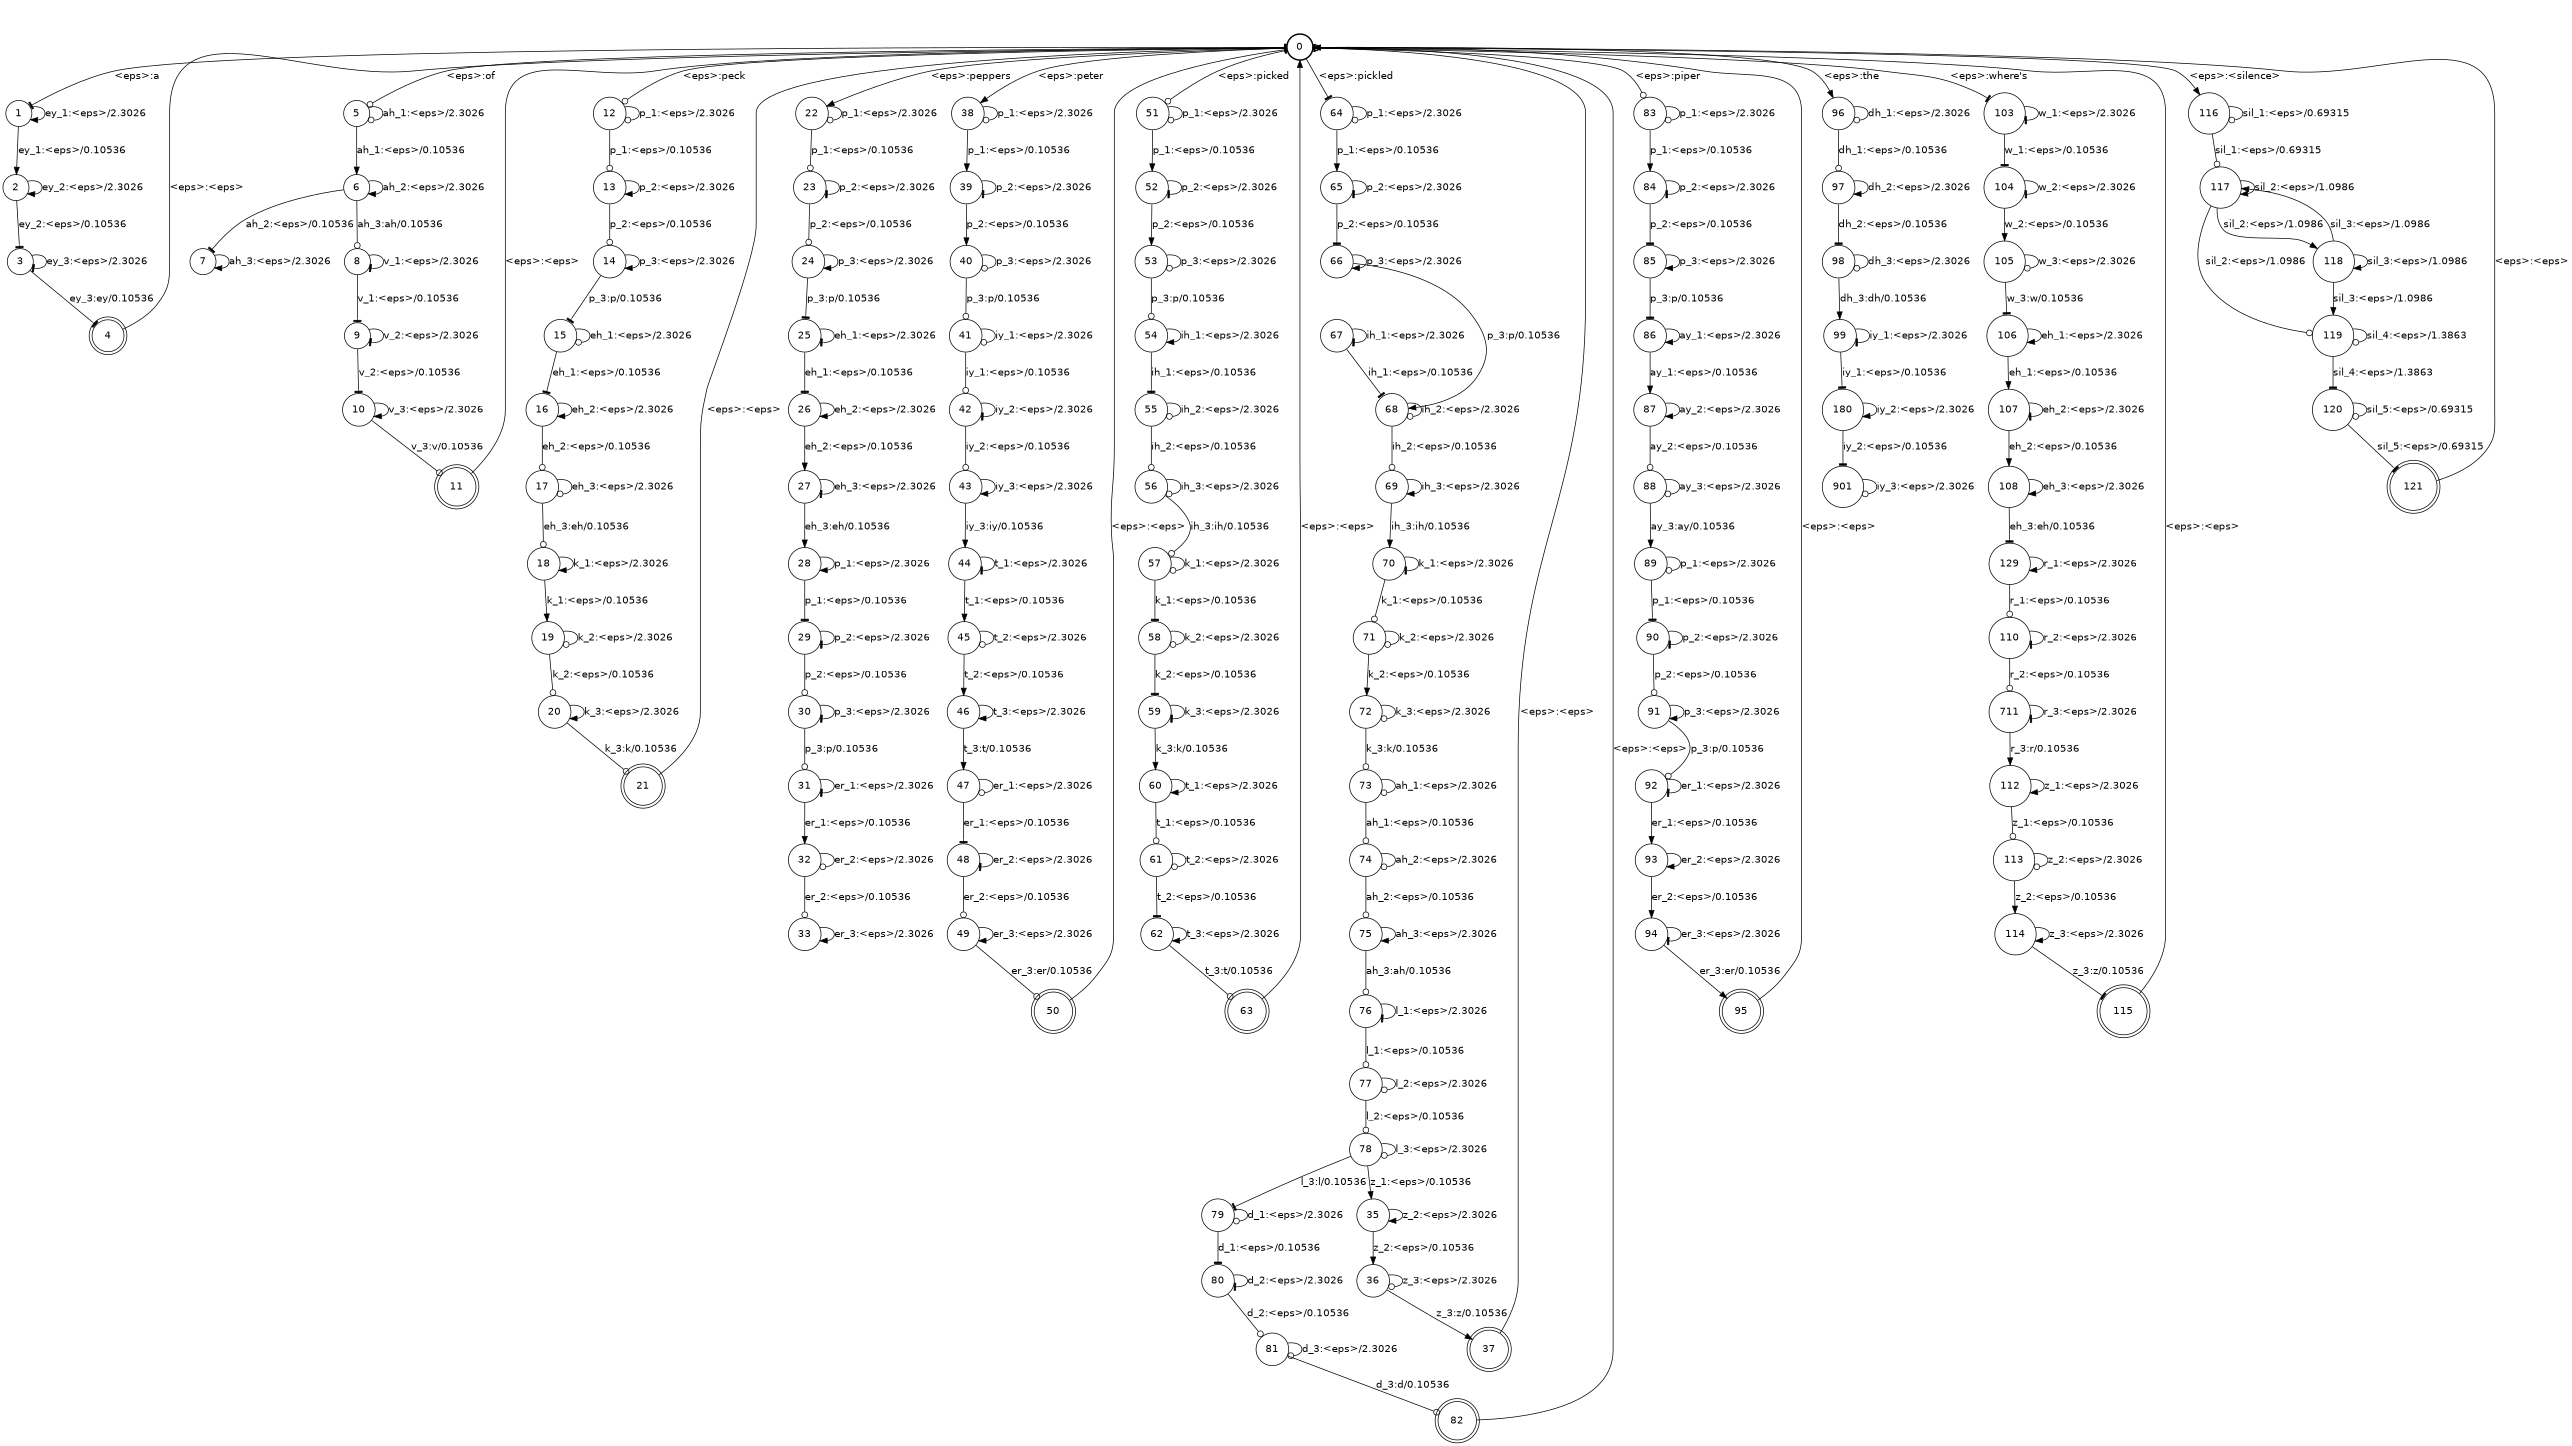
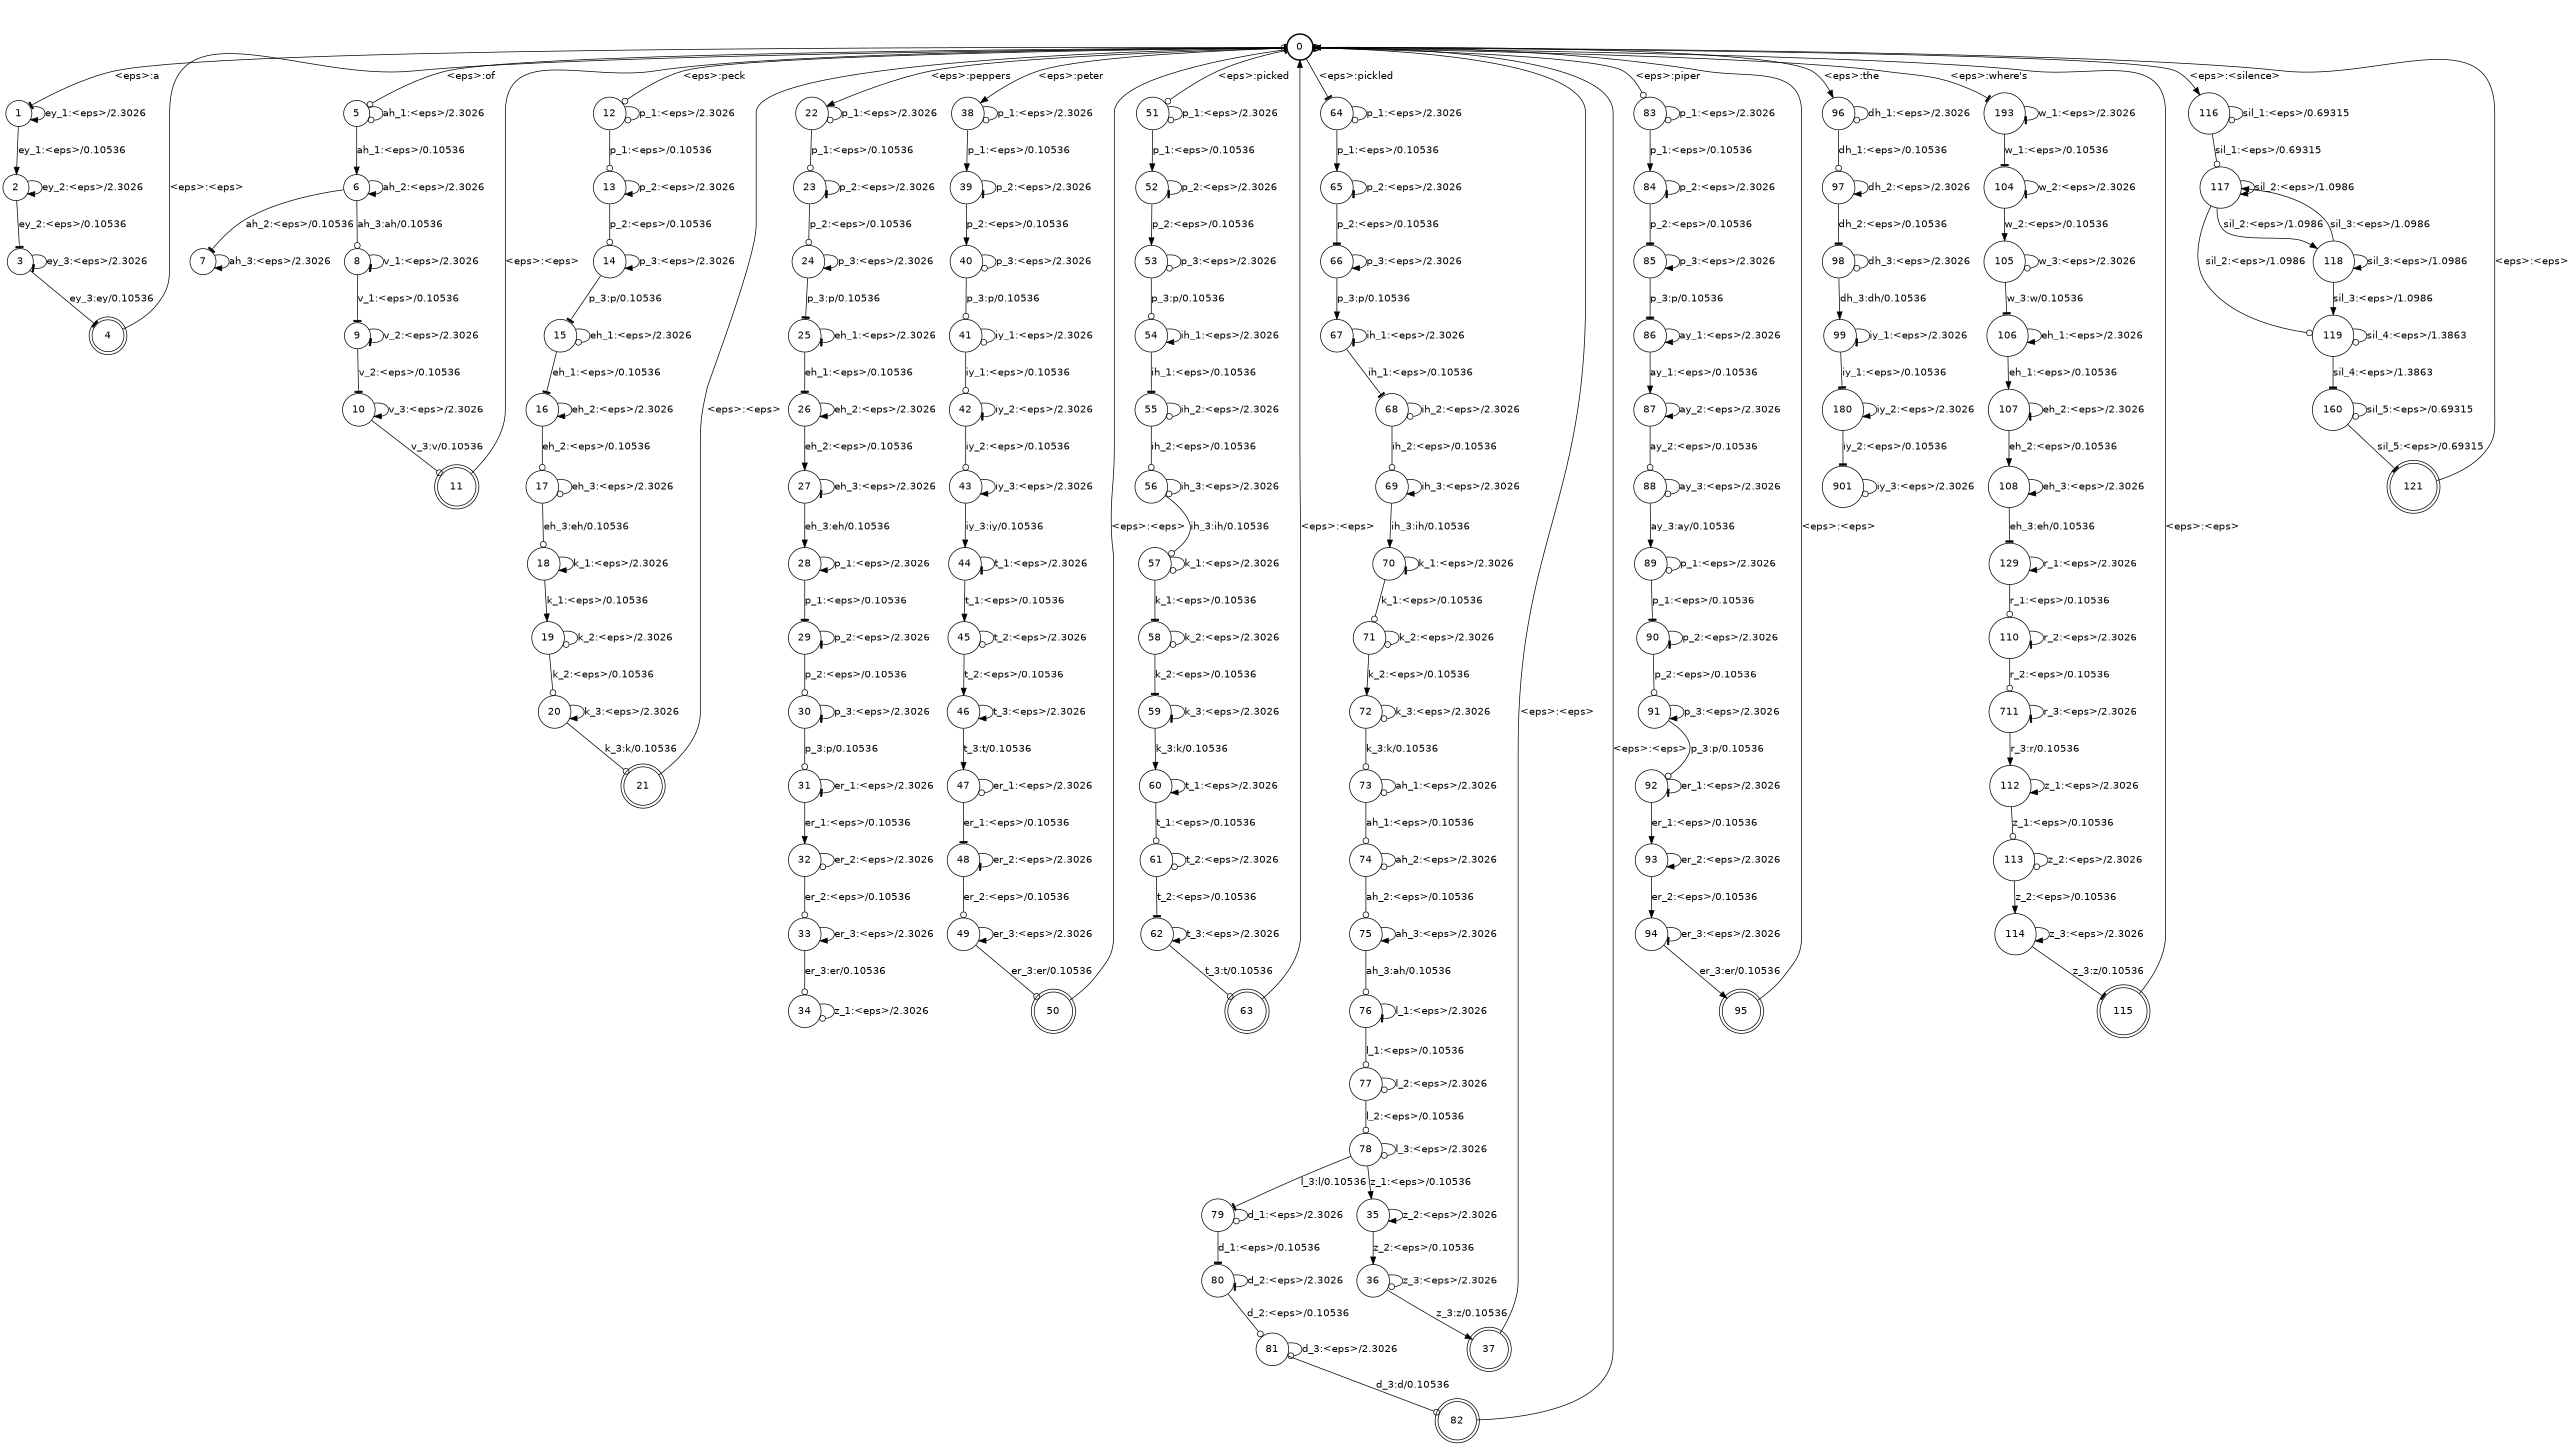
edge "11" -> "0": arrowhead tee -> odot
node "103": label "103" -> "193"
edge "66" -> "68": now "66" -> "67"
node "120": label "120" -> "160"
node "34": added
